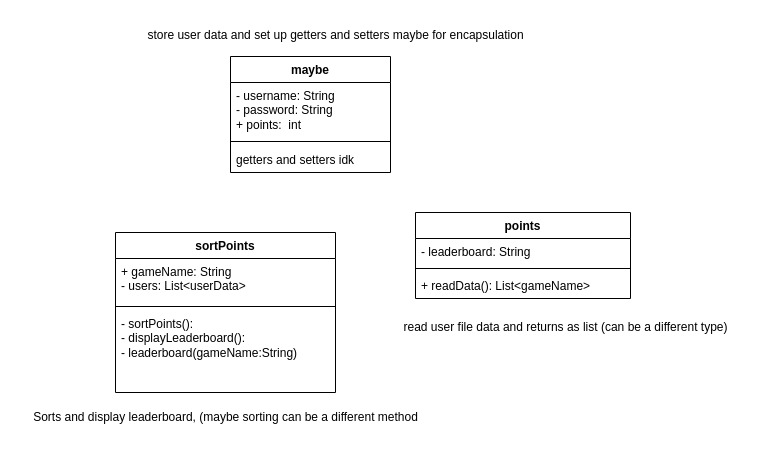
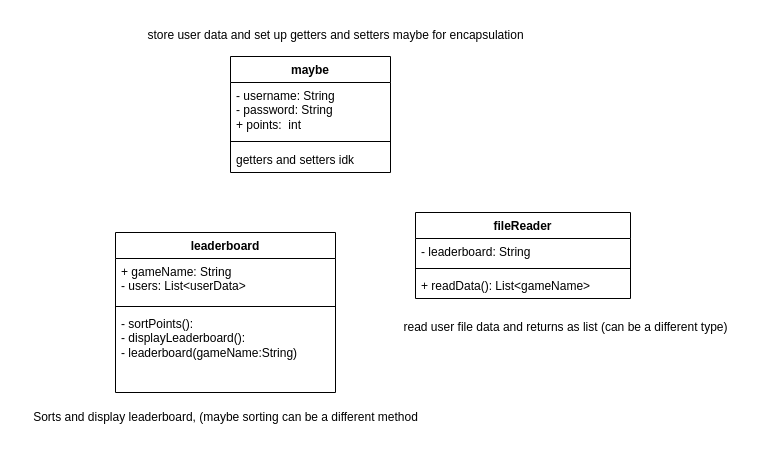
node "points": label "points" -> "fileReader"
node "sortPoints": label "sortPoints" -> "leaderboard"
